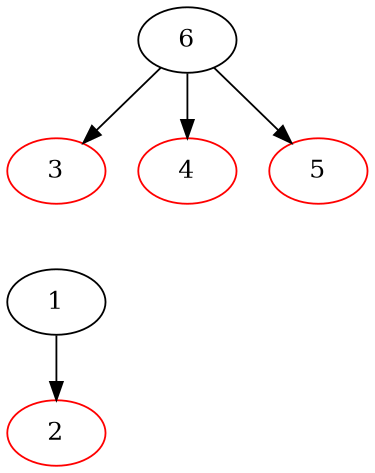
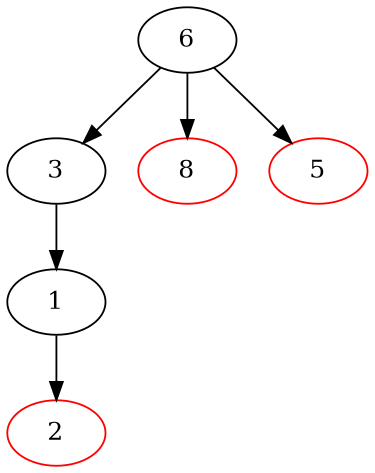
node "3": color red -> black
node "4": label "4" -> "8"
edge "3" -> "1": added
